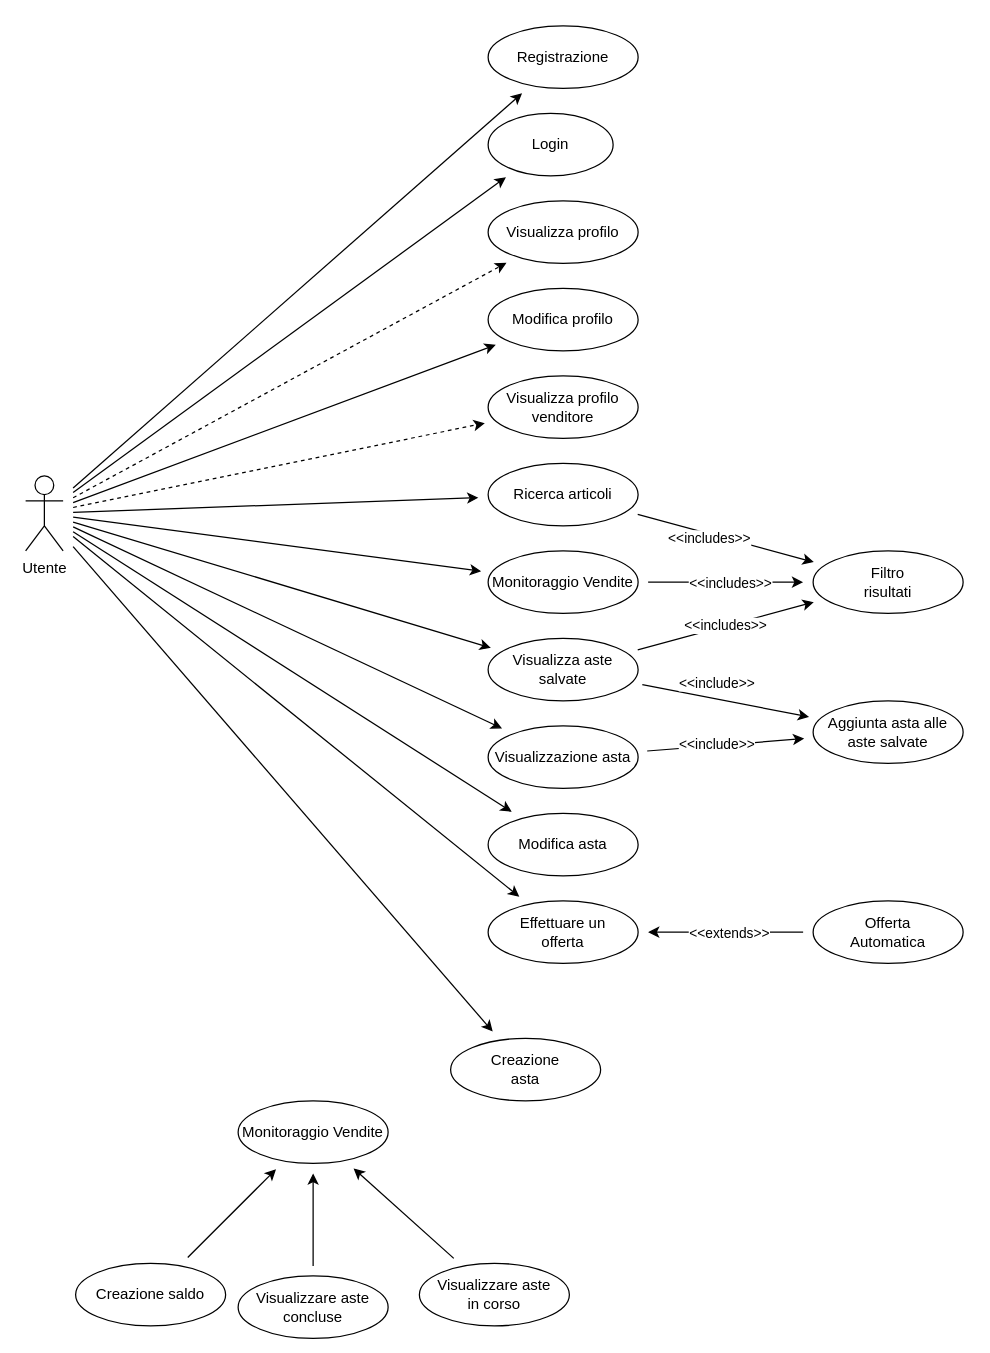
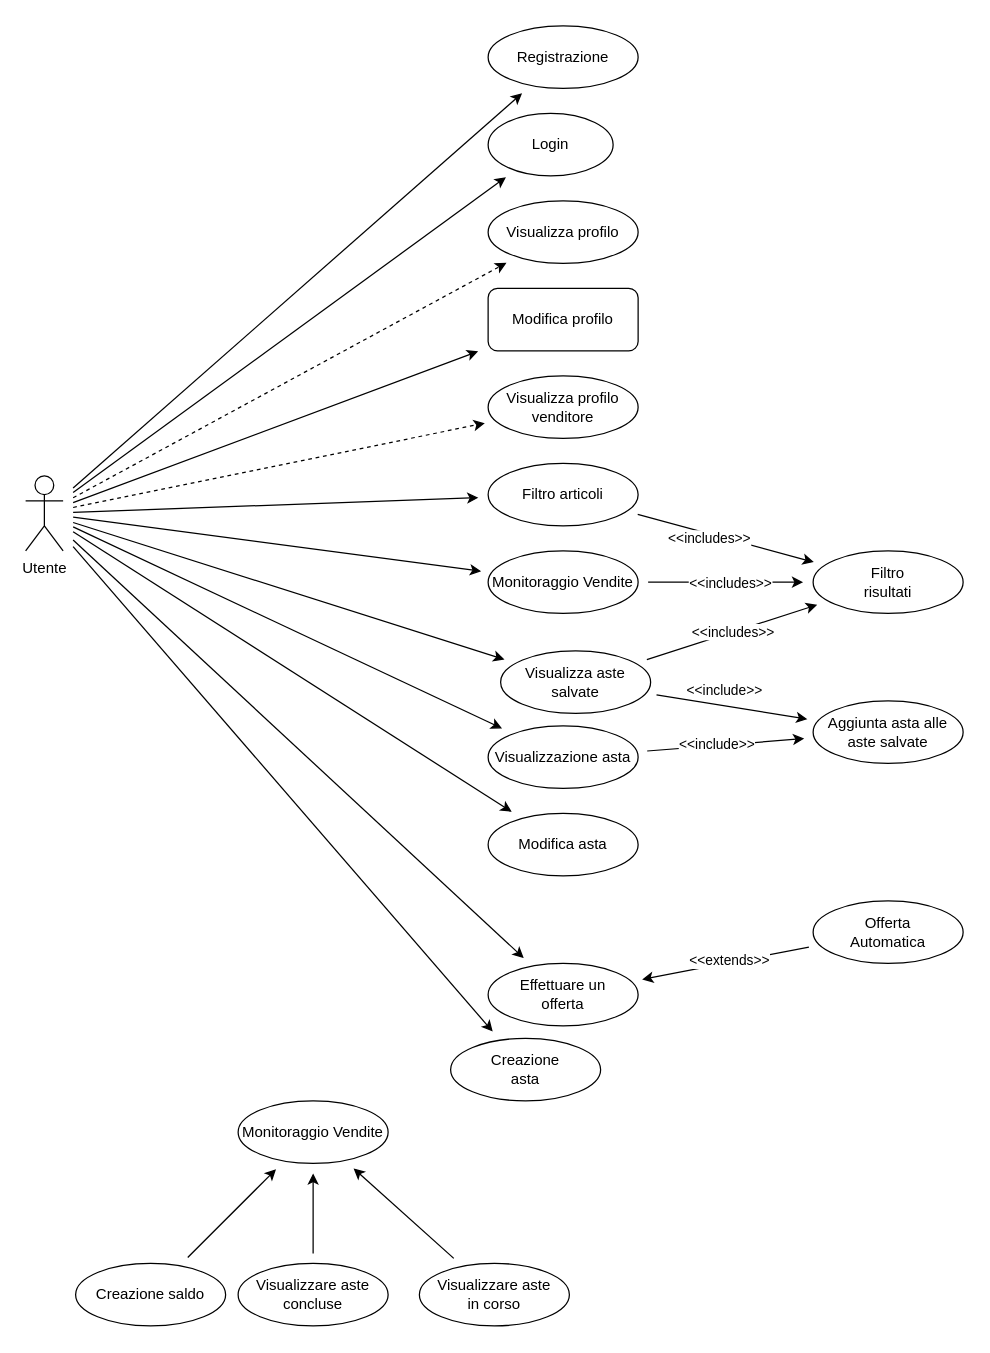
node "Modifica profilo": shape ellipse -> rounded rectangle
node "Ricerca articoli": label "Ricerca articoli" -> "Filtro articoli"
node "Visualizza aste salvate": moved (563, 669) -> (576, 682)
node "Effettuare un offerta": moved (563, 932) -> (563, 994)
node "Visualizzare aste concluse": moved (313, 1307) -> (313, 1294)
